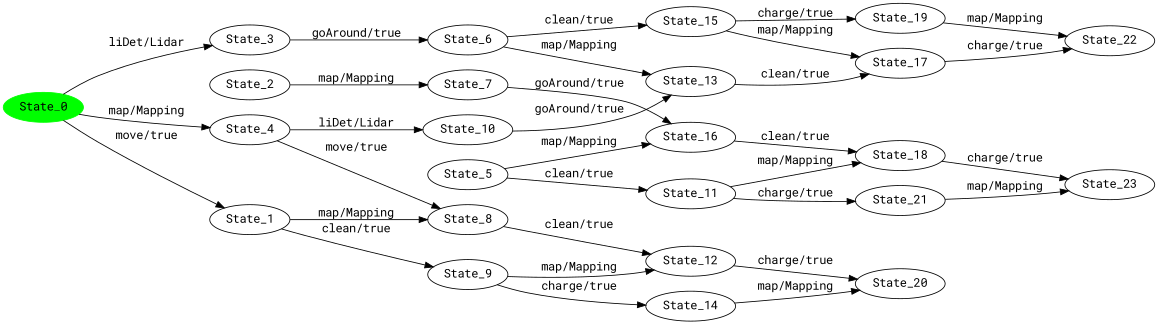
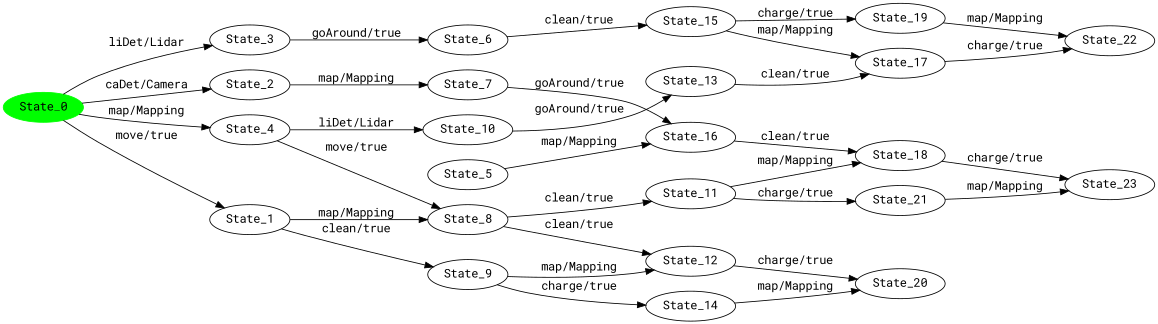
edge "State_6" -> "State_13": removed, label "map/Mapping"
edge "State_0" -> "State_2": added, label "caDet/Camera"
edge "State_5" -> "State_11": now "State_8" -> "State_11"
